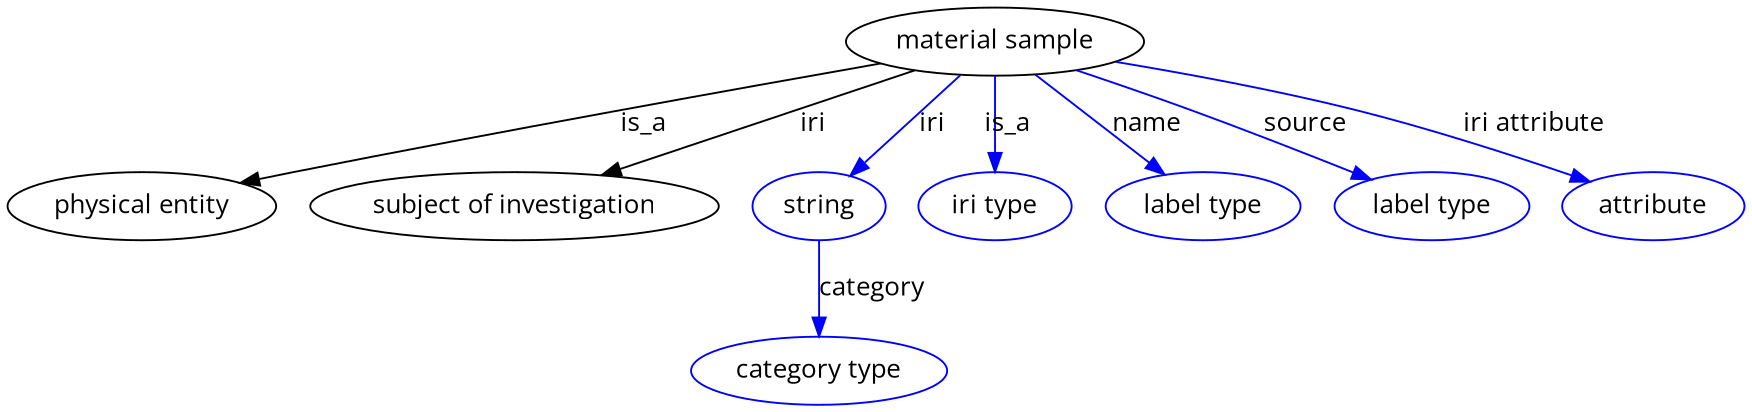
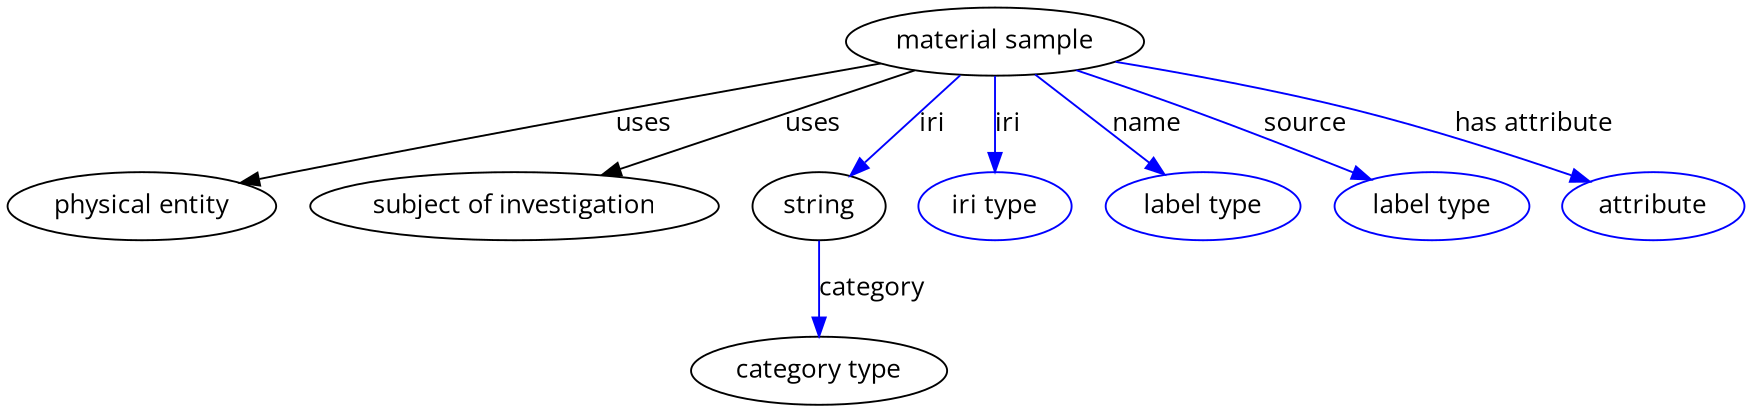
edge "material sample" -> "physical entity": label "is_a" -> "uses"
edge "material sample" -> "subject of investigation": label "iri" -> "uses"
edge "material sample" -> "iri type": label "is_a" -> "iri"
edge "material sample" -> "attribute": label "iri attribute" -> "has attribute"
node "string": color blue -> black
node "category type": color blue -> black
